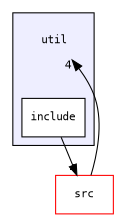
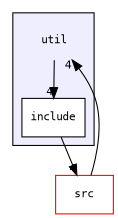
edge "util" -> "include": added
